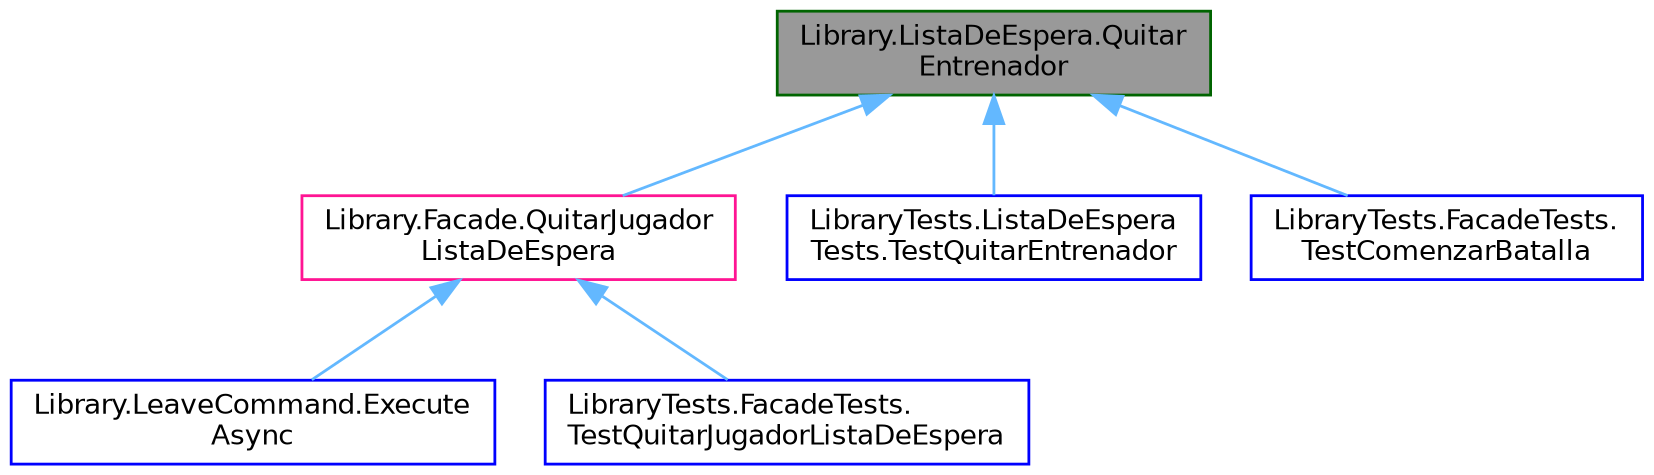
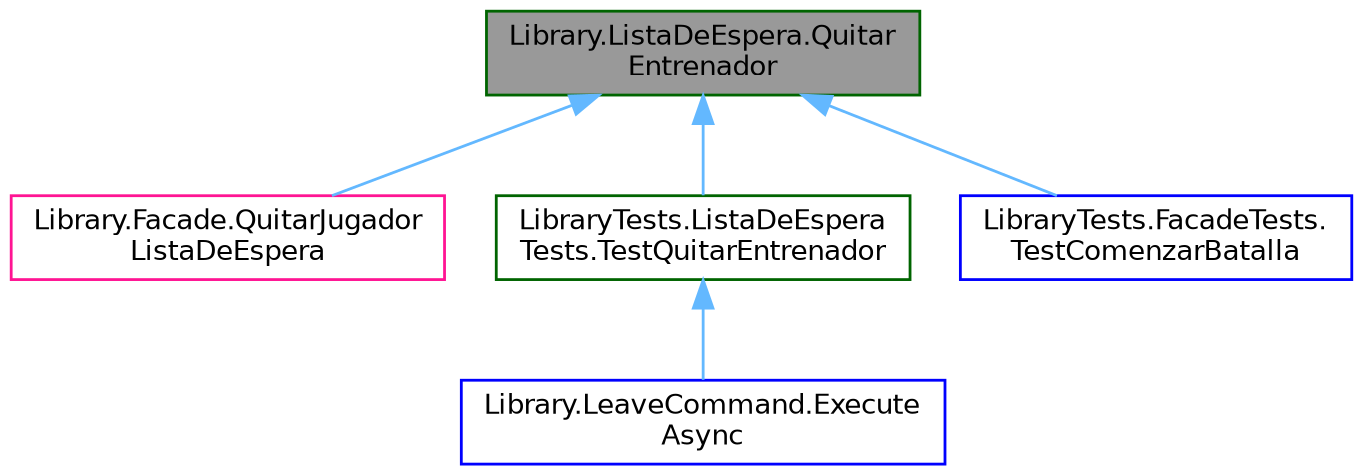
node "LibraryTests.ListaDeEspera Tests.TestQuitarEntrenador": color blue -> darkgreen
edge "Library.LeaveCommand.Execute Async" -> "Library.Facade.QuitarJugador ListaDeEspera": now "Library.LeaveCommand.Execute Async" -> "LibraryTests.ListaDeEspera Tests.TestQuitarEntrenador"
node "LibraryTests.FacadeTests. TestQuitarJugadorListaDeEspera": removed
